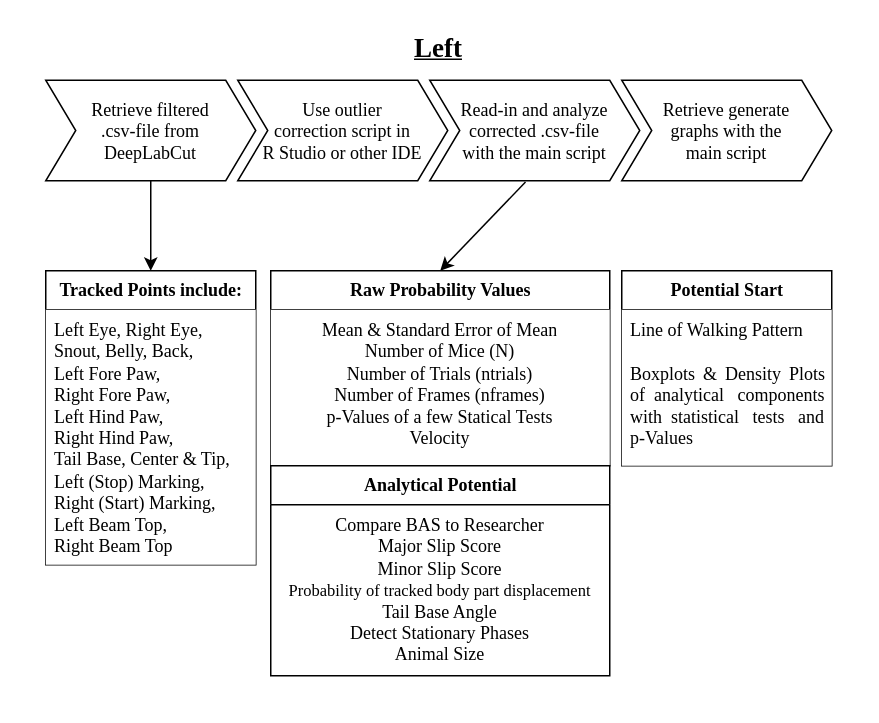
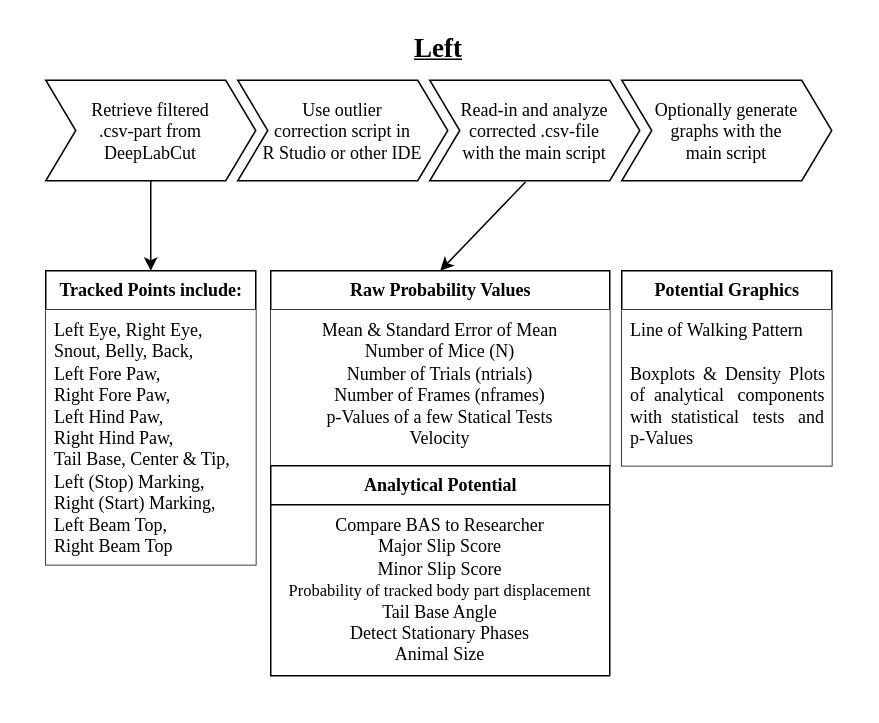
node "Retrieve filtered .csv-file from DeepLabCut": label "Retrieve filtered .csv-file from DeepLabCut" -> "Retrieve filtered .csv-part from DeepLabCut"
node "Retrieve generate graphs with the main script": label "Retrieve generate graphs with the main script" -> "Optionally generate graphs with the main script"
node "Potential Start": label "Potential Start" -> "Potential Graphics"
